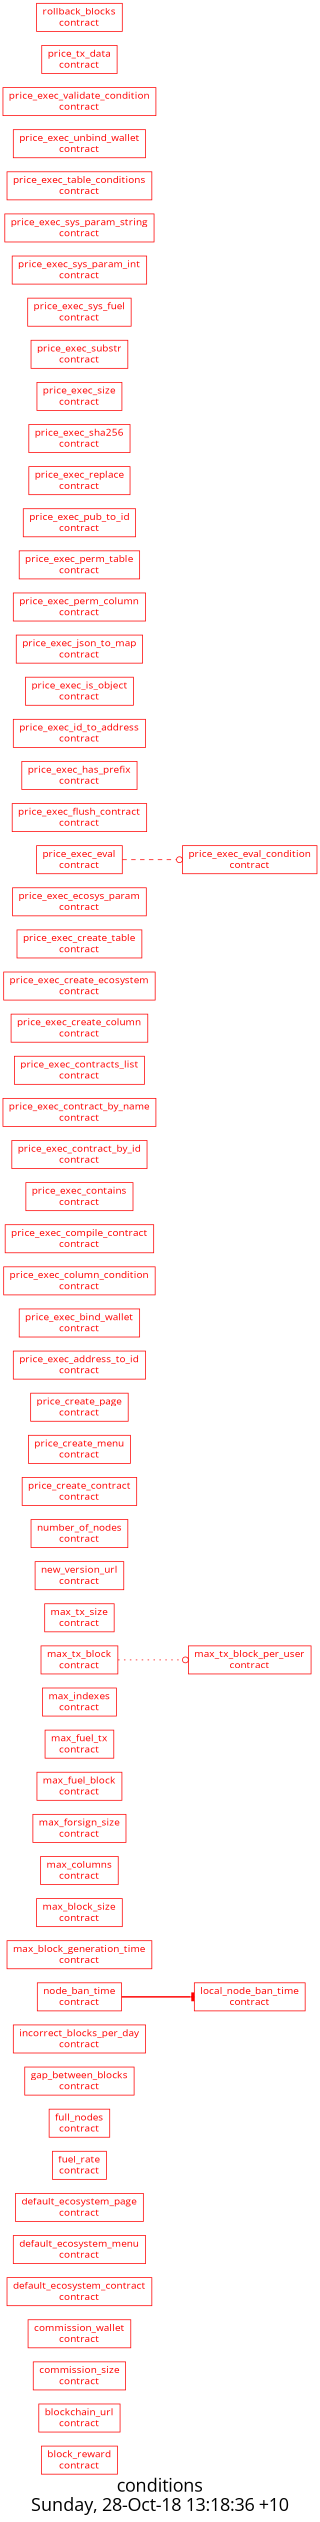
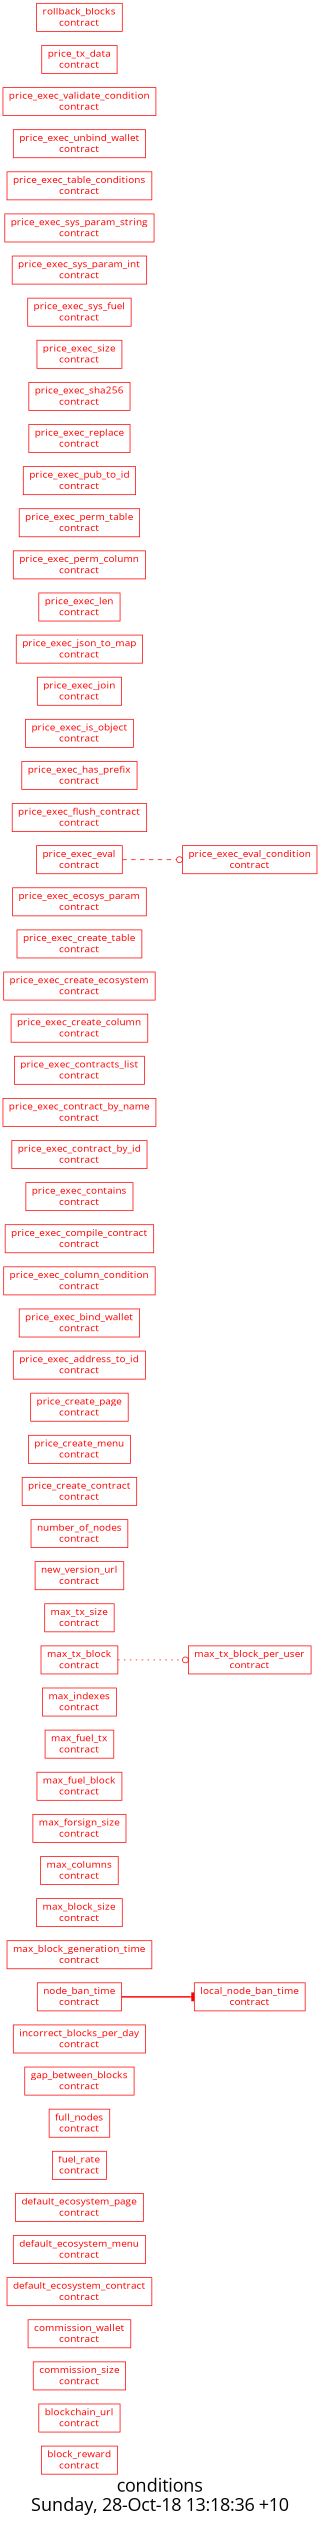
node "price_exec_substr contract": removed
node "price_exec_len contract": added
node "price_exec_join contract": added
node "price_exec_id_to_address contract": removed
